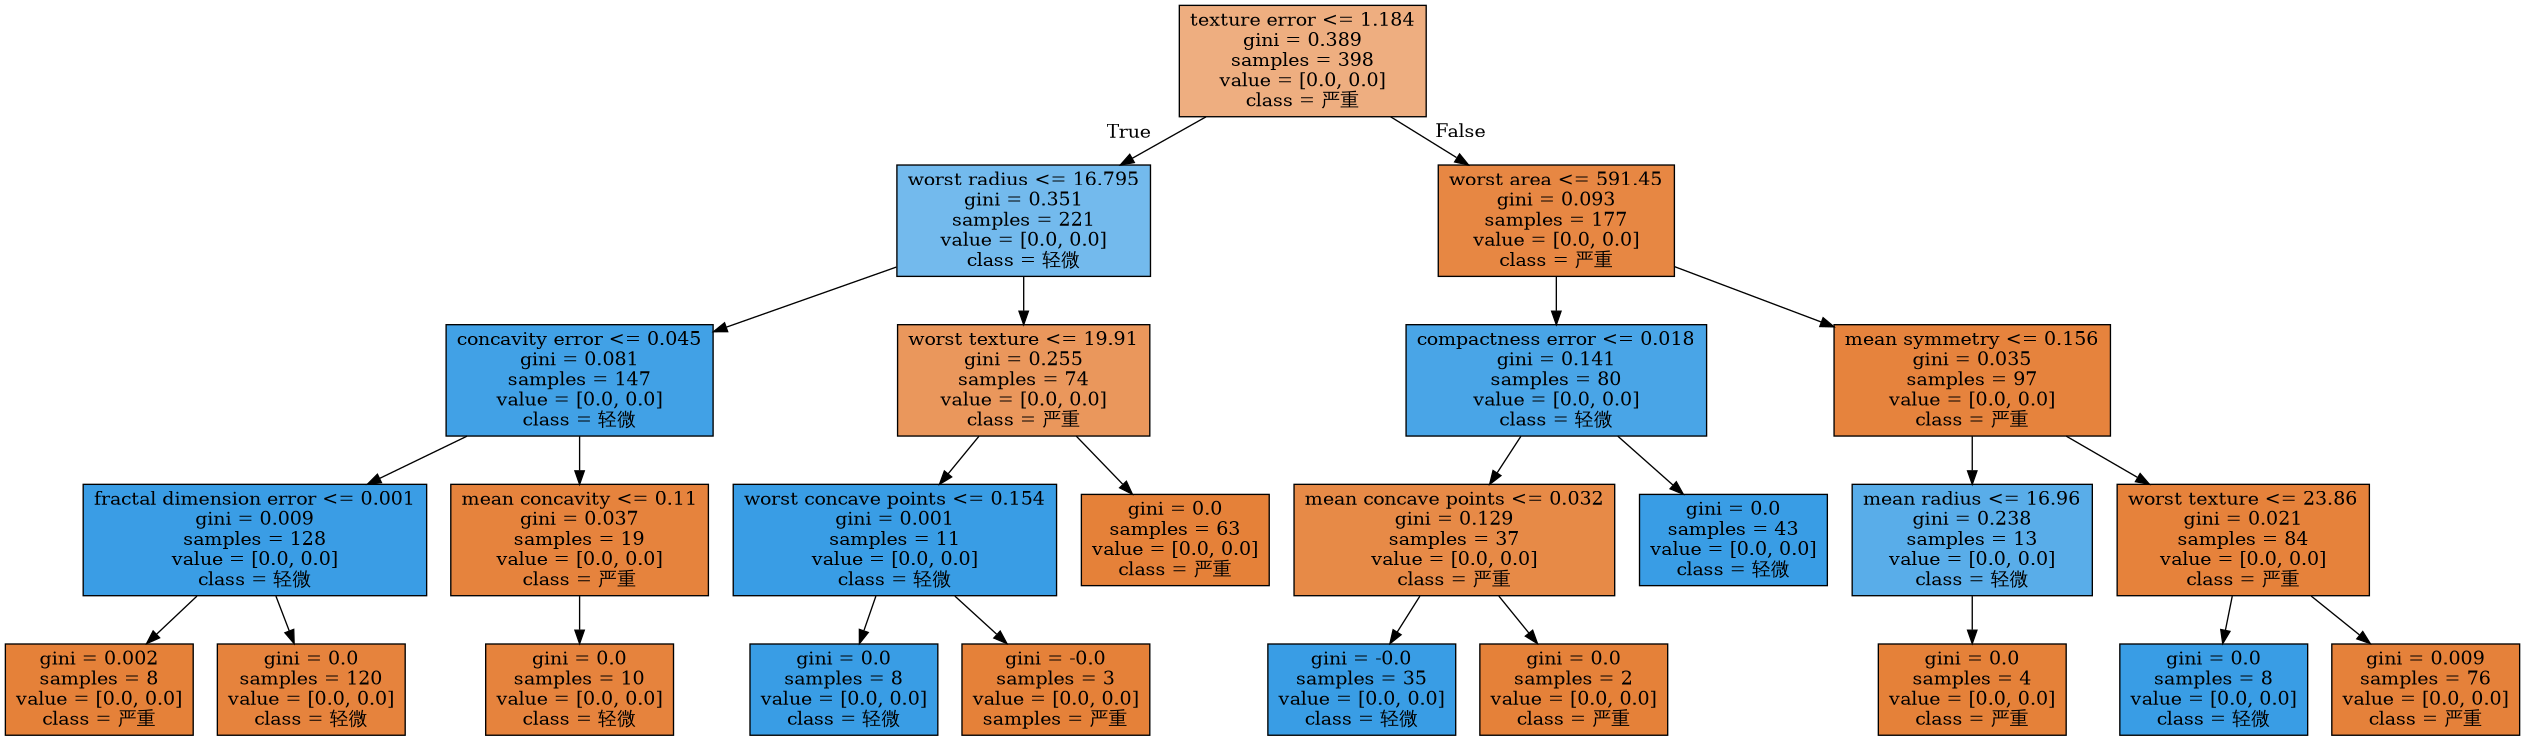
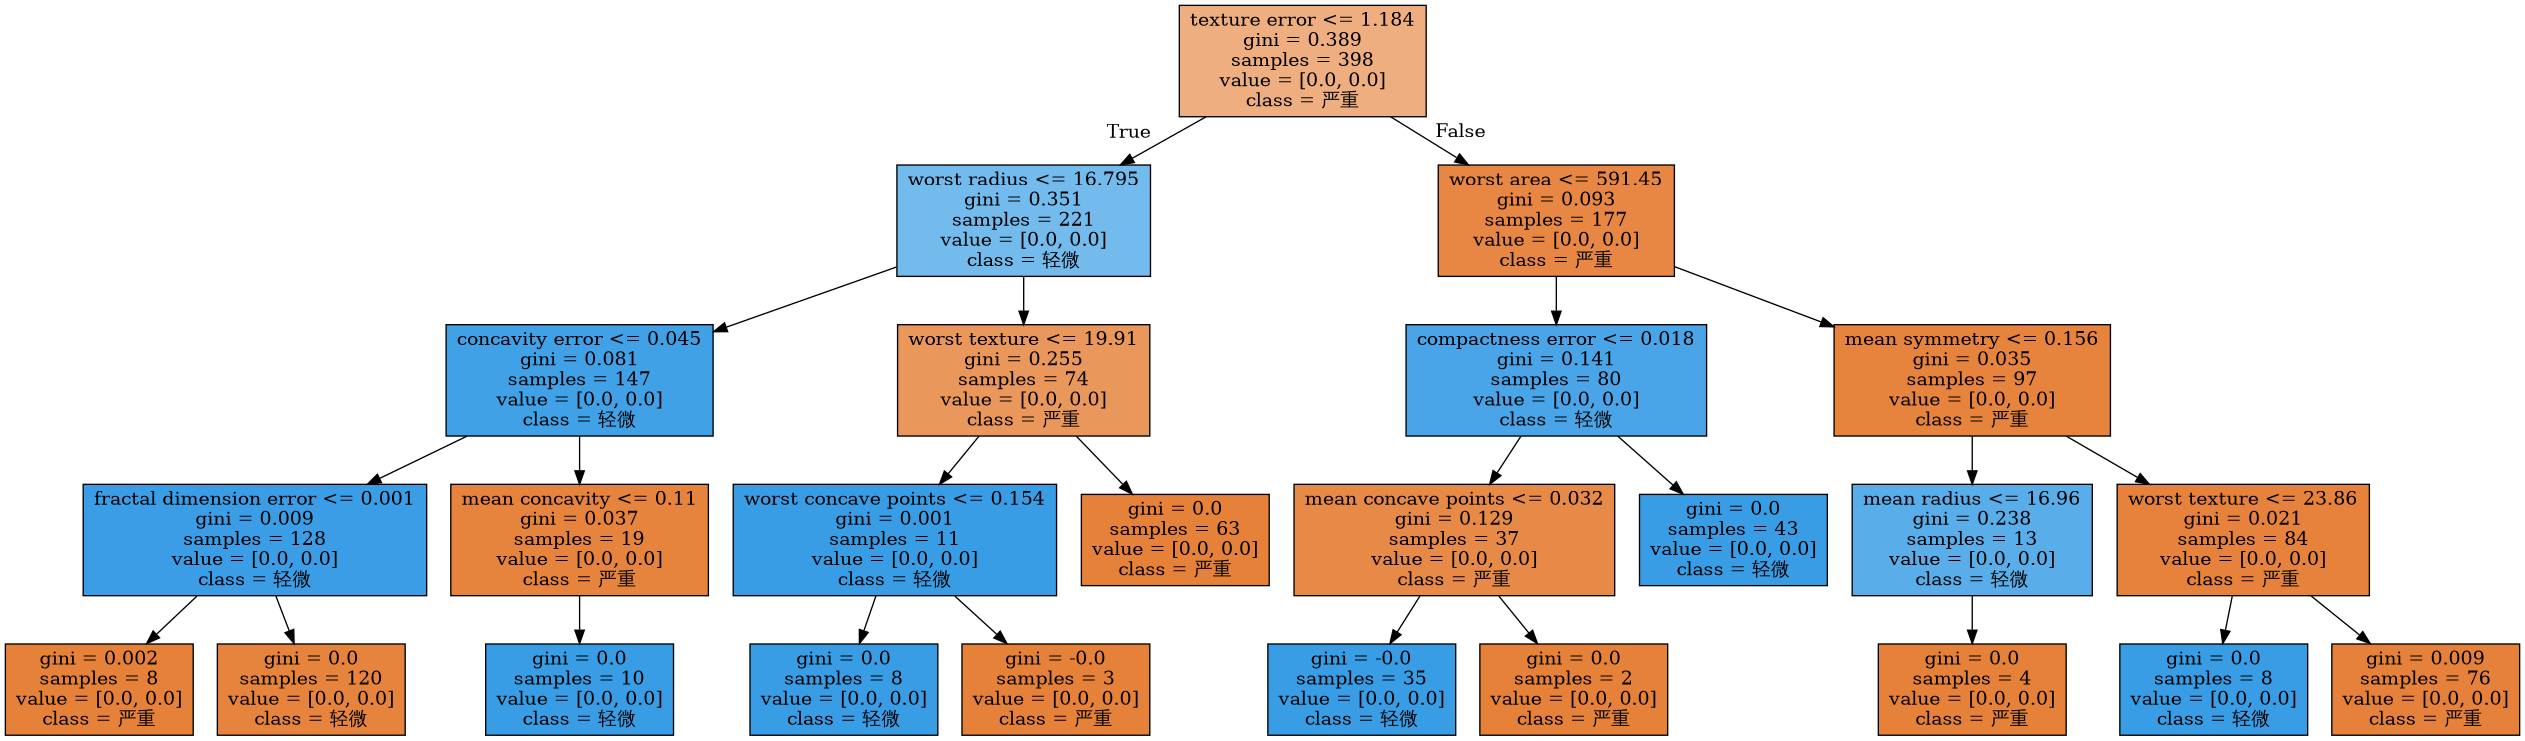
node "gini = 0.0 samples = 10 value = [0.0, 0.0] class = 轻微": fillcolor #e58139fa -> #399de5ff
node "gini = -0.0 samples = 3 value = [0.0, 0.0] samples = 严重": label "gini = -0.0 samples = 3 value = [0.0, 0.0] samples = 严重" -> "gini = -0.0 samples = 3 value = [0.0, 0.0] class = 严重"
